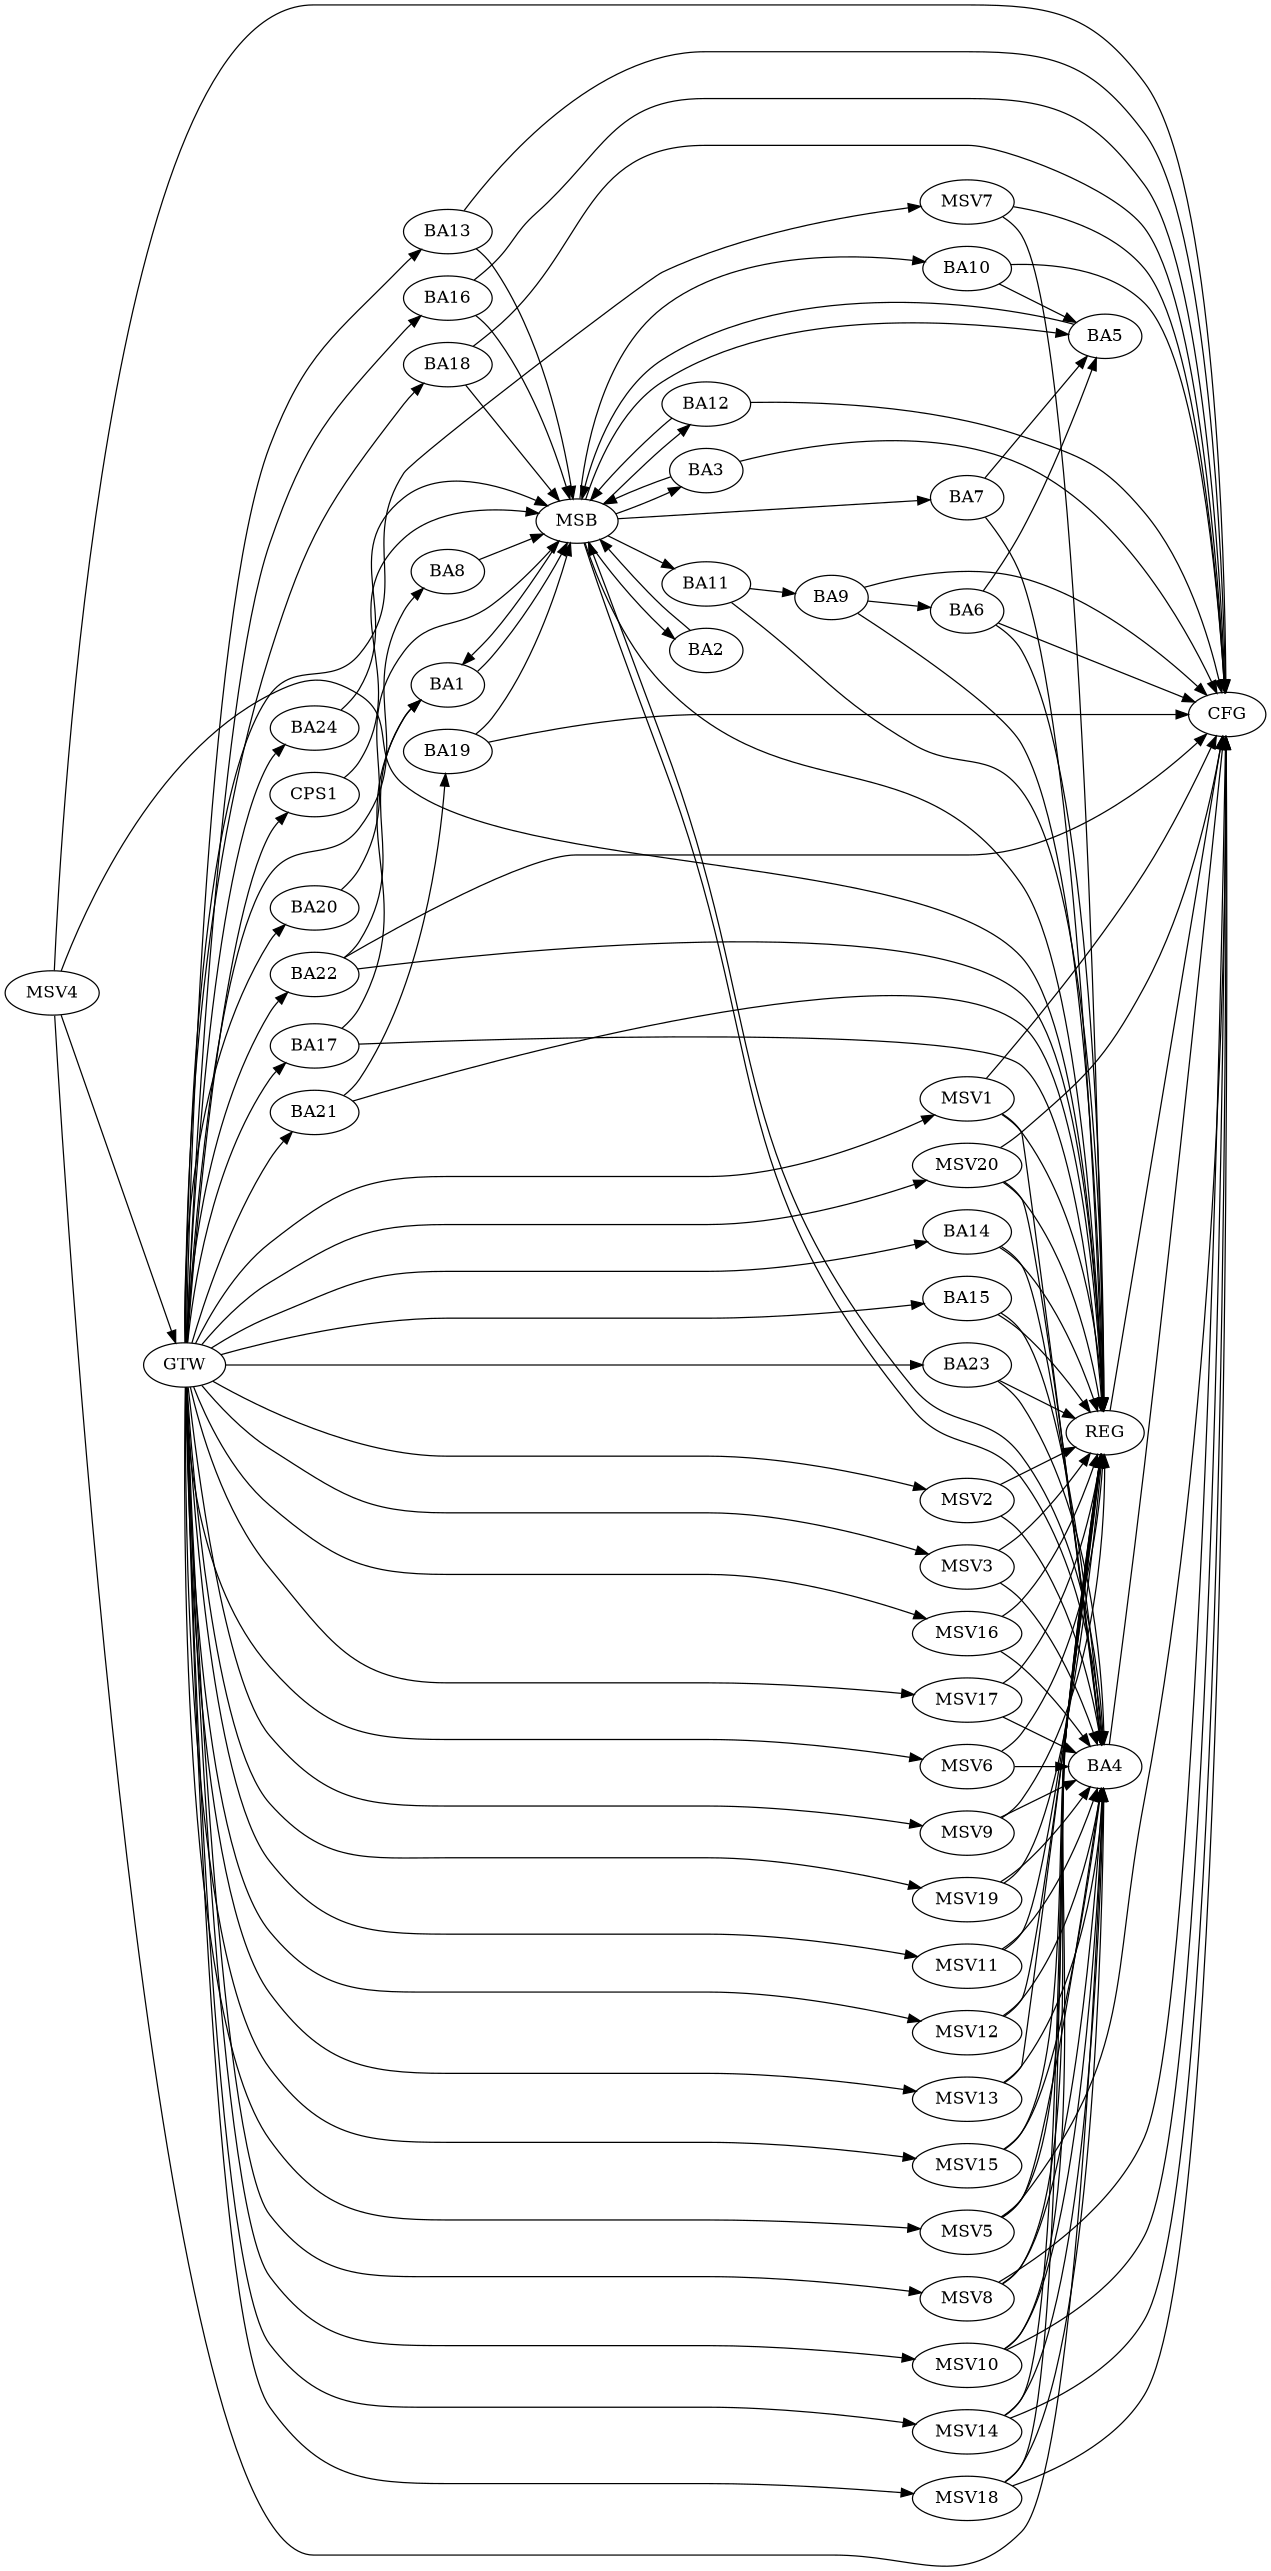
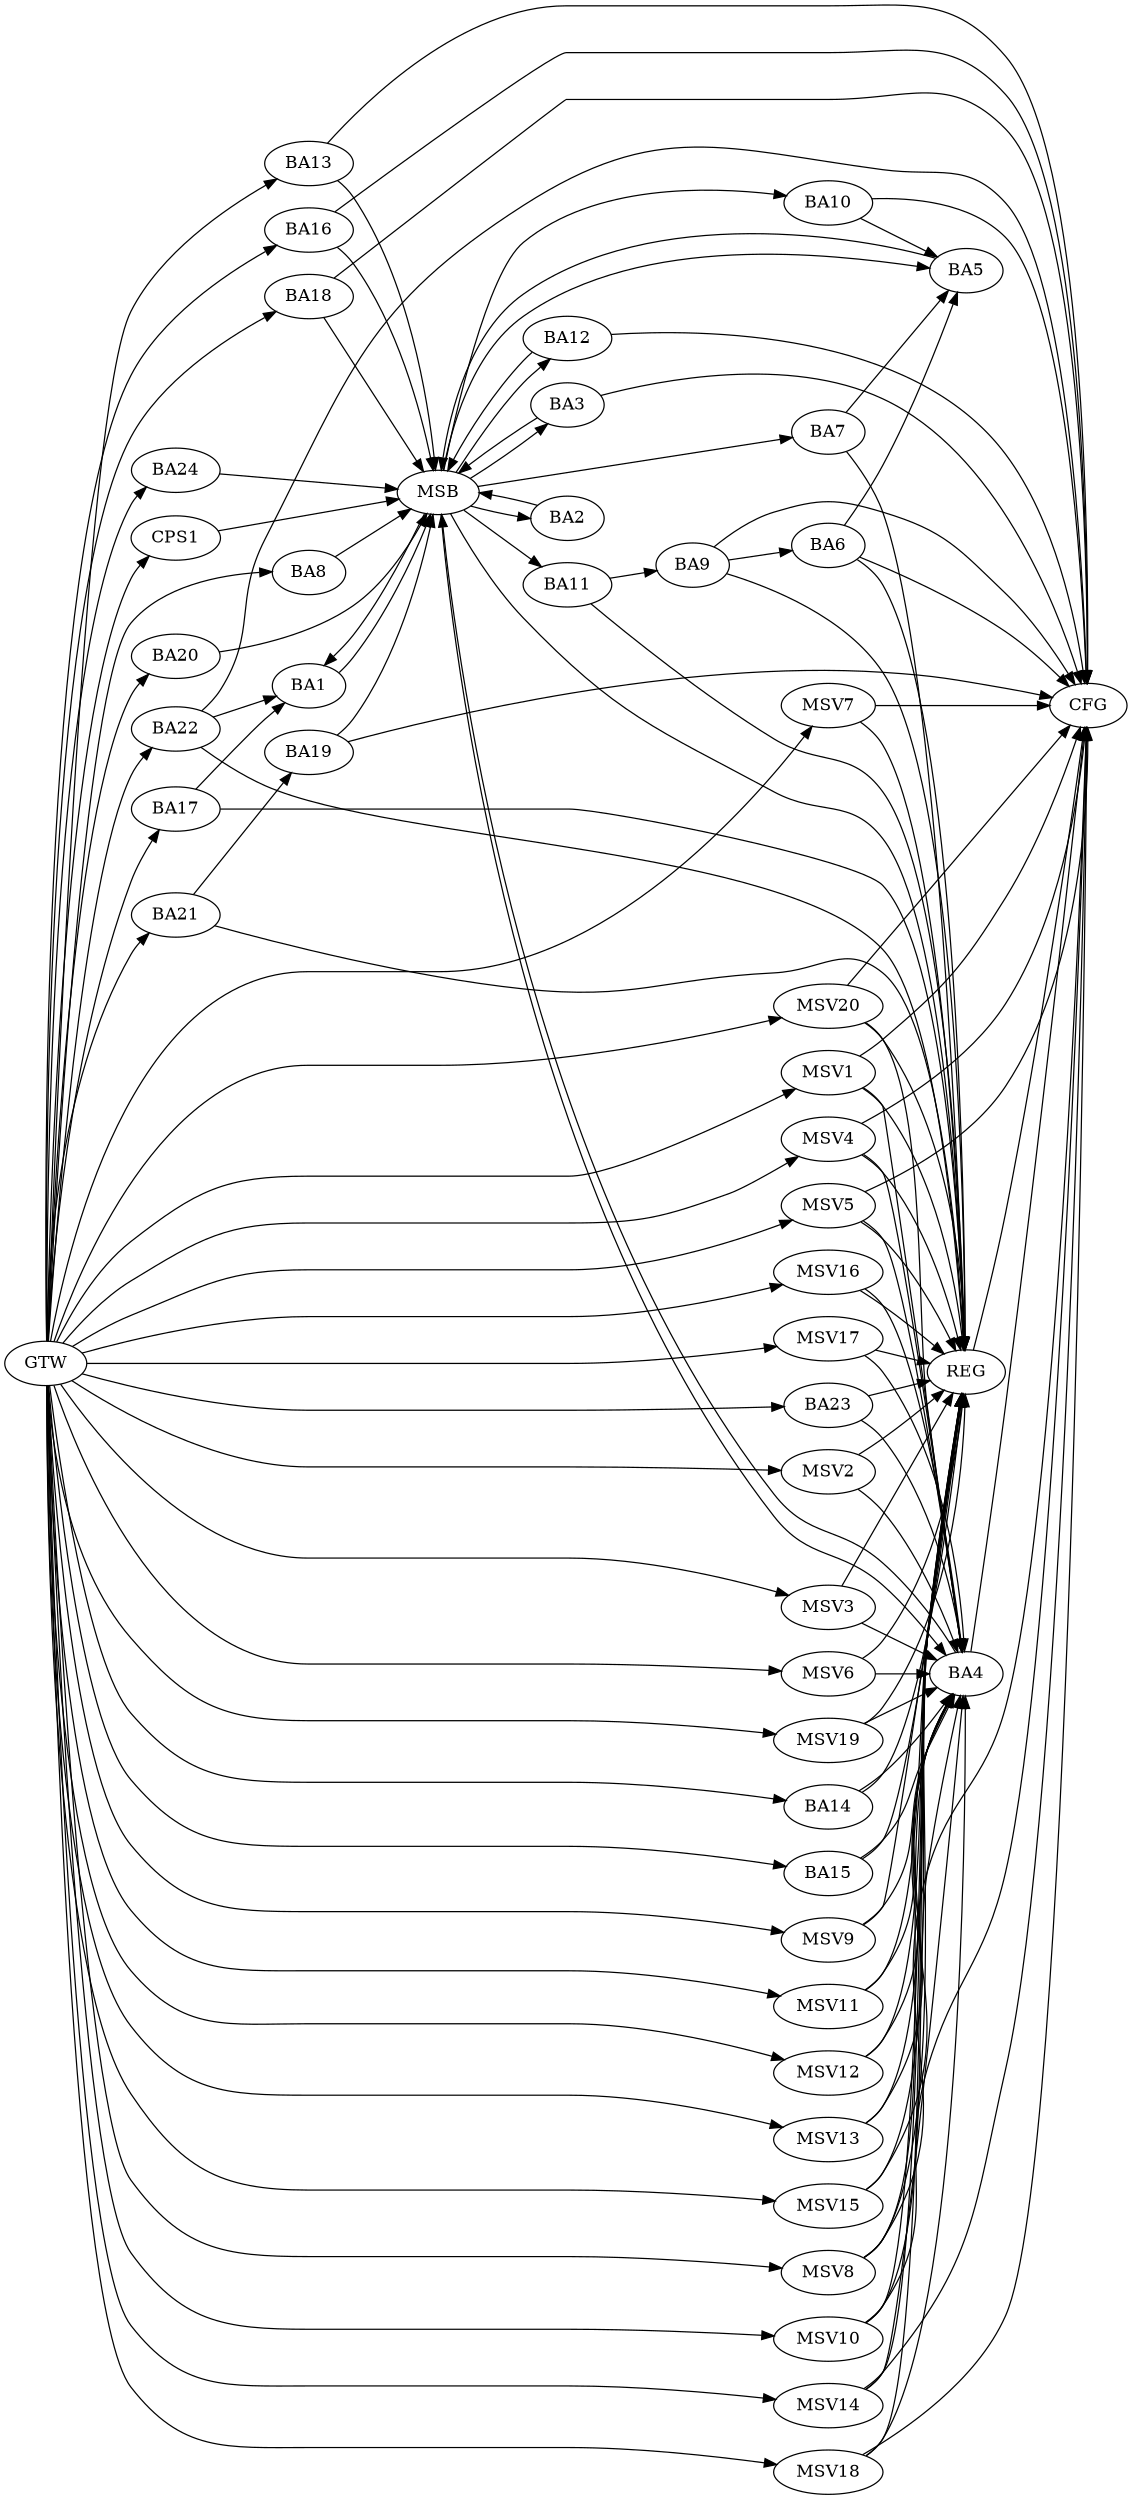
edge "MSV4" -> "GTW": reversed
